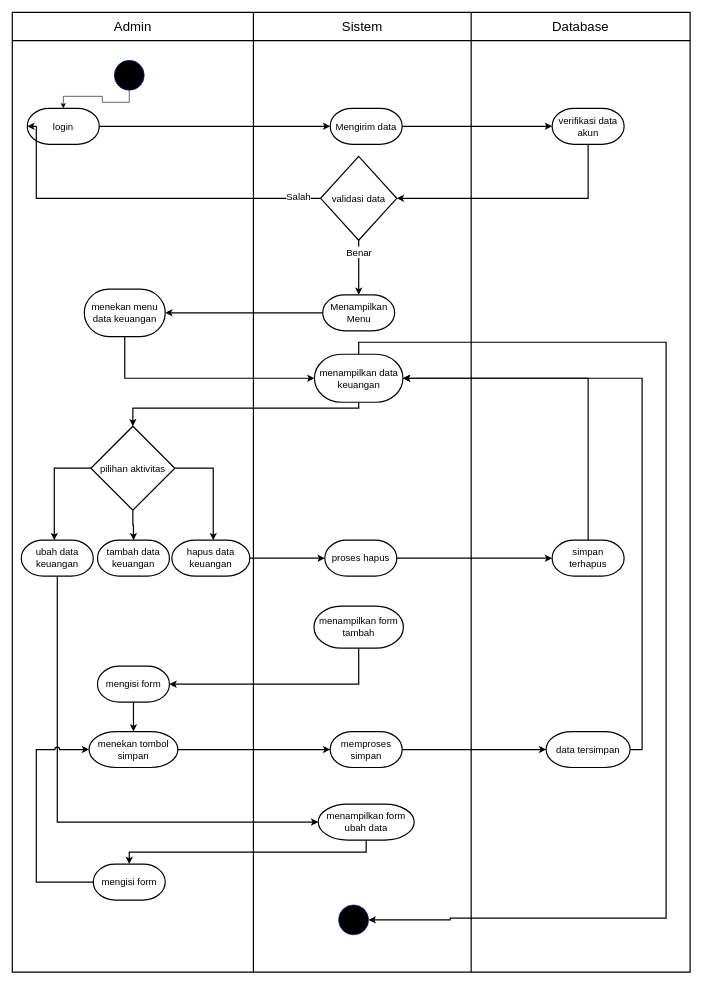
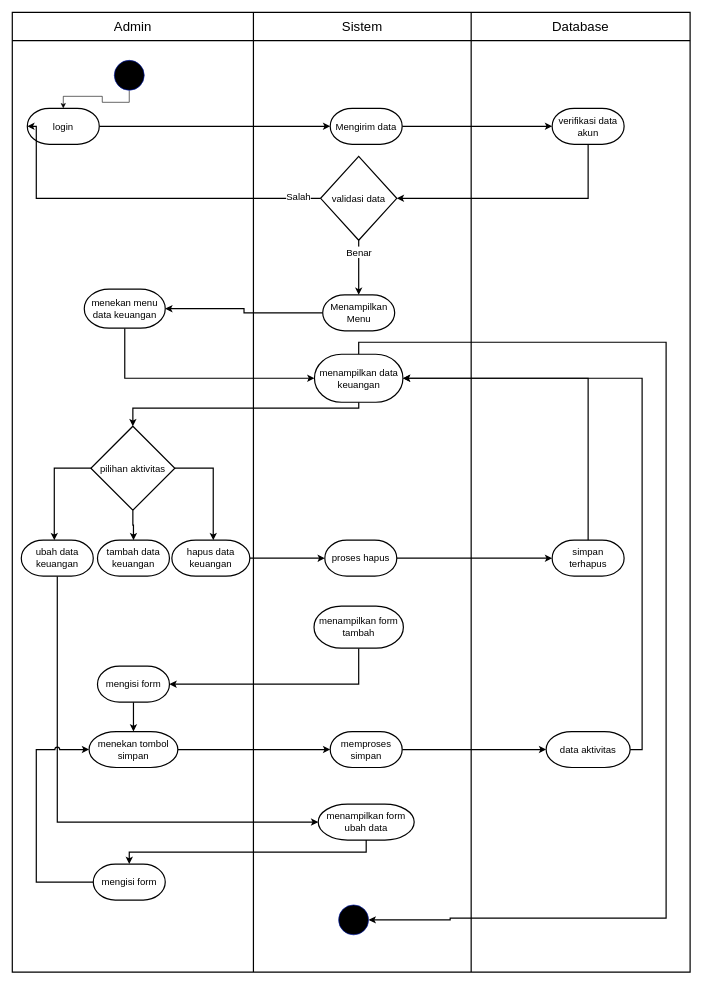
node "menekan menu data keuangan": size 81x47 -> 81x39
node "data tersimpan": label "data tersimpan" -> "data aktivitas"
